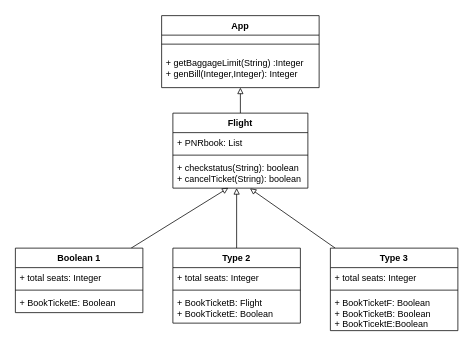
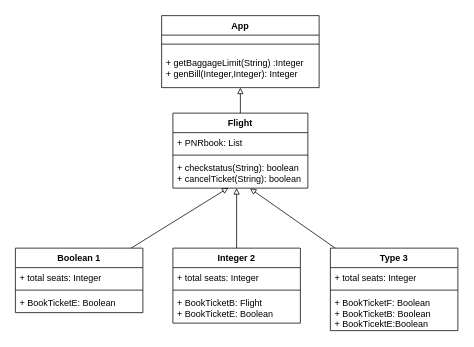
node "Type 2": label "Type 2" -> "Integer 2"
